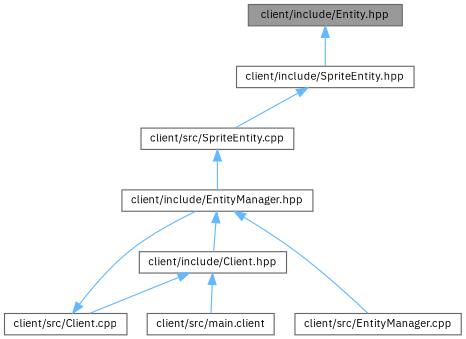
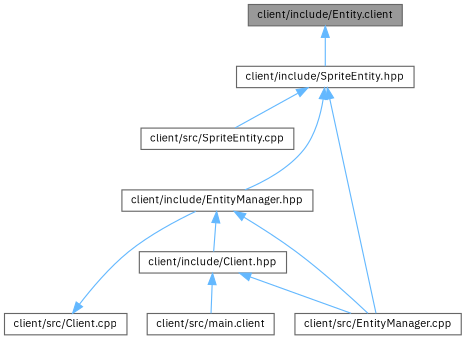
node "client/include/Entity.hpp": label "client/include/Entity.hpp" -> "client/include/Entity.client"
edge "client/include/EntityManager.hpp" -> "client/src/SpriteEntity.cpp": now "client/include/EntityManager.hpp" -> "client/include/SpriteEntity.hpp"
edge "client/src/EntityManager.cpp" -> "client/include/SpriteEntity.hpp": added
edge "client/src/Client.cpp" -> "client/include/Client.hpp": now "client/src/EntityManager.cpp" -> "client/include/Client.hpp"
